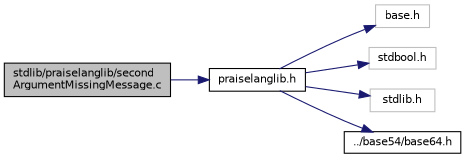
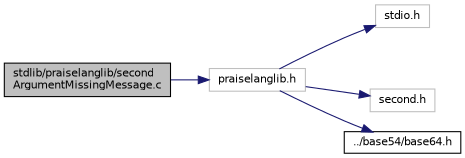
node "base.h": label "base.h" -> "stdio.h"
node "stdbool.h": removed
node "praiselanglib.h": color black -> grey75
node "stdlib.h": label "stdlib.h" -> "second.h"
